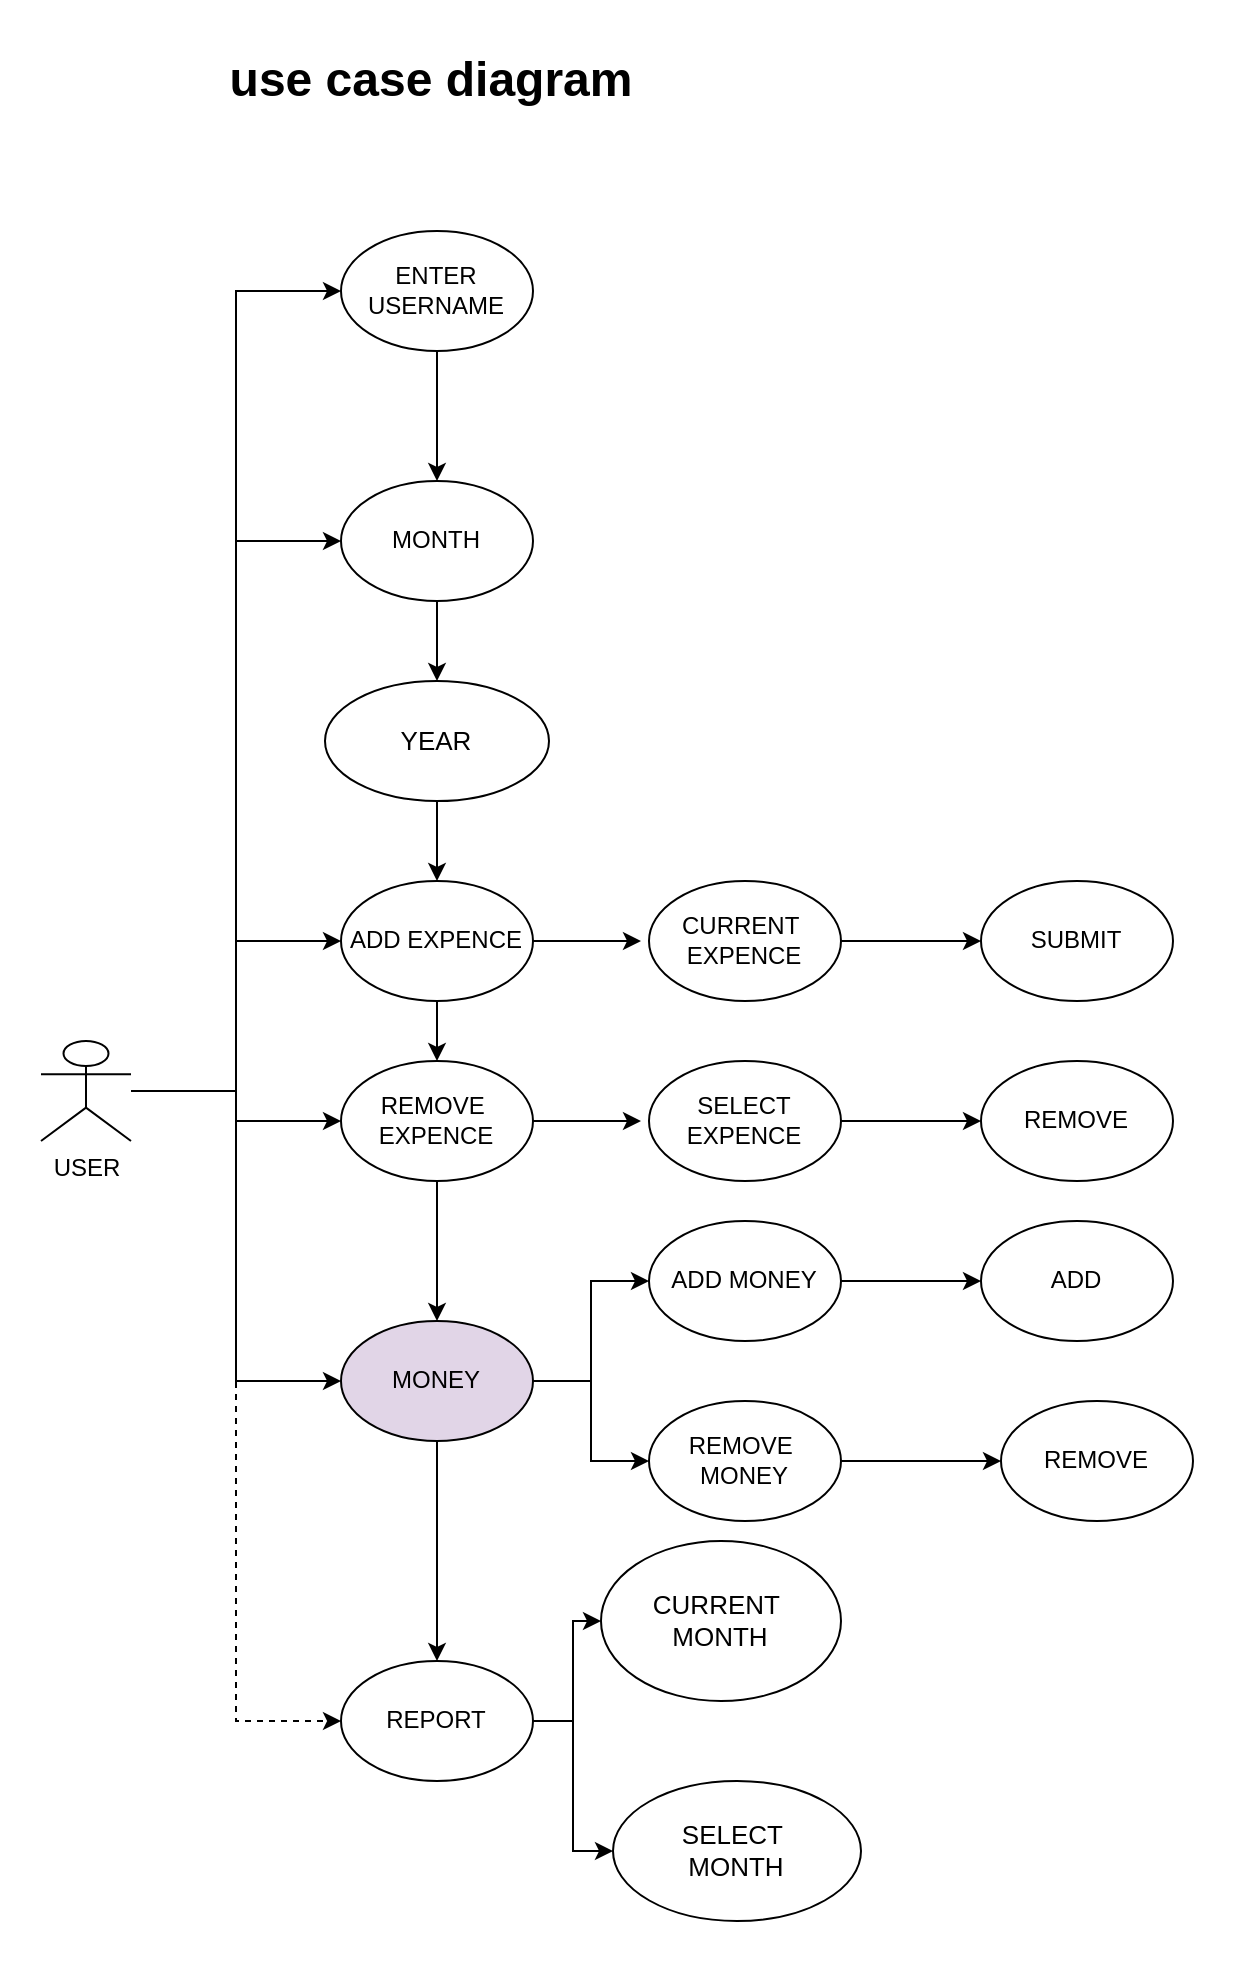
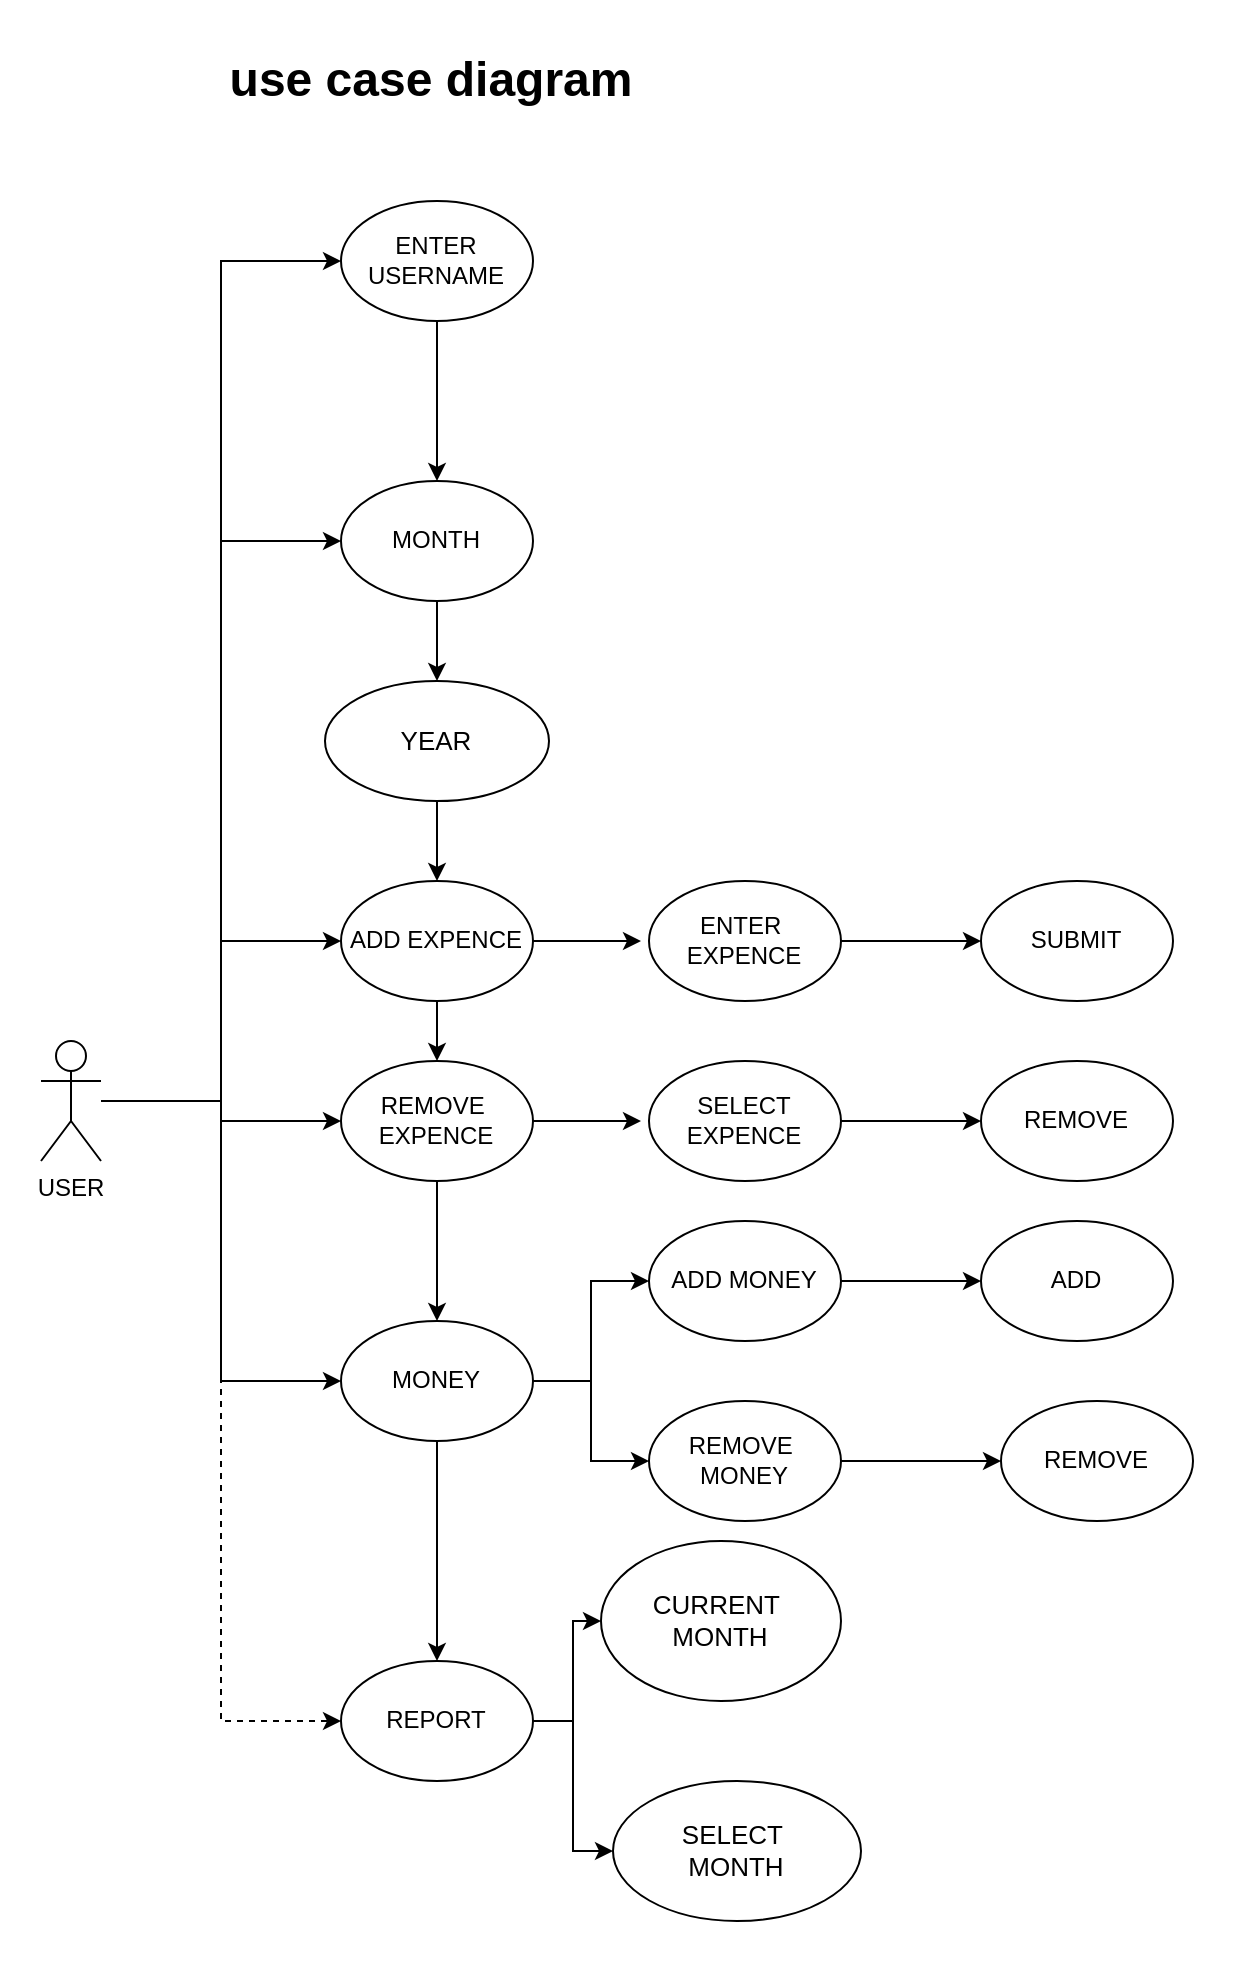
node "ENTER USERNAME": moved (437, 291) -> (437, 261)
node "CURRENT EXPENCE": label "CURRENT EXPENCE" -> "ENTER EXPENCE"
node "USER": size 90x100 -> 60x120
node "MONEY": fillcolor #e1d5e7 -> #ffffff
